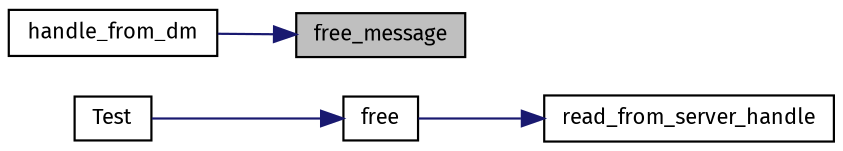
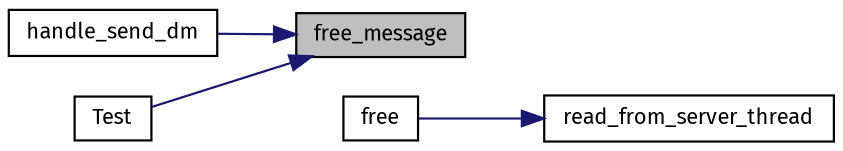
node "handle_from_dm": label "handle_from_dm" -> "handle_send_dm"
edge "Test" -> "free": now "Test" -> "free_message"
node "read_from_server_handle": label "read_from_server_handle" -> "read_from_server_thread"
